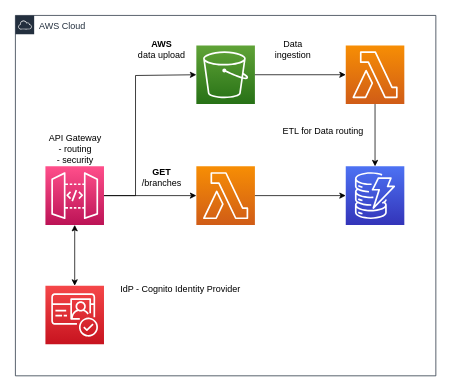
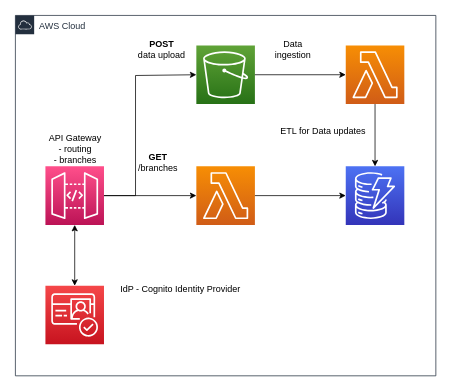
node "AWS data upload": label "AWS data upload" -> "POST data upload"
node "ETL for Data routing": label "ETL for Data routing" -> "ETL for Data updates"
node "API Gateway - routing - security": label "API Gateway - routing - security" -> "API Gateway - routing - branches"
node "GET /branches": moved (162, 177) -> (158, 162)
